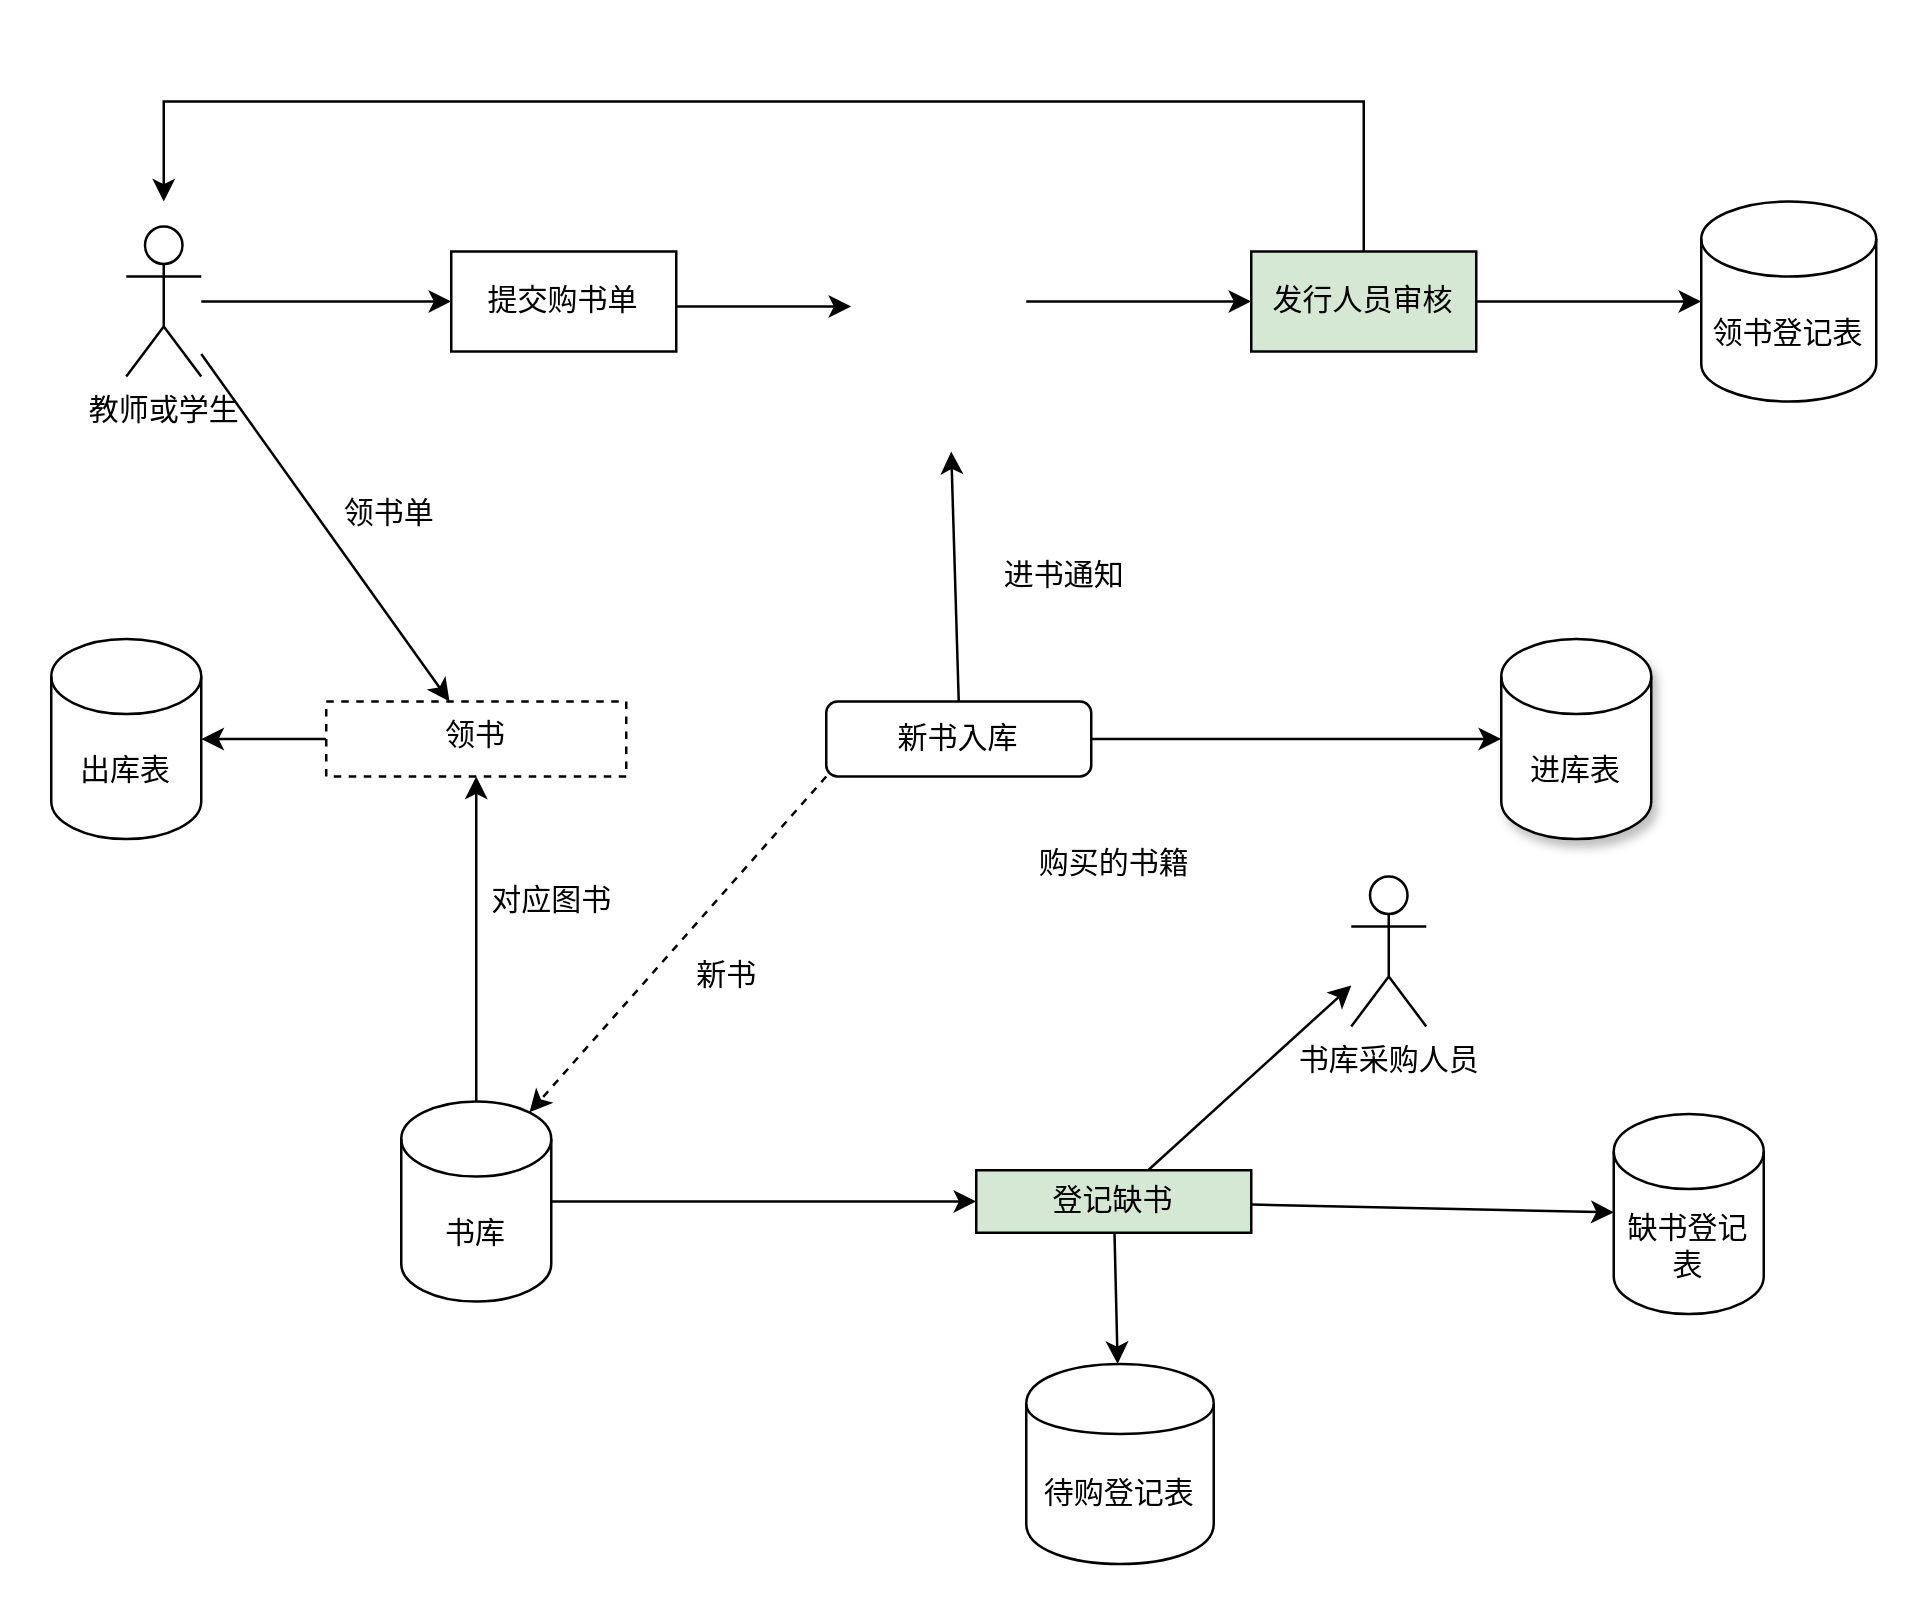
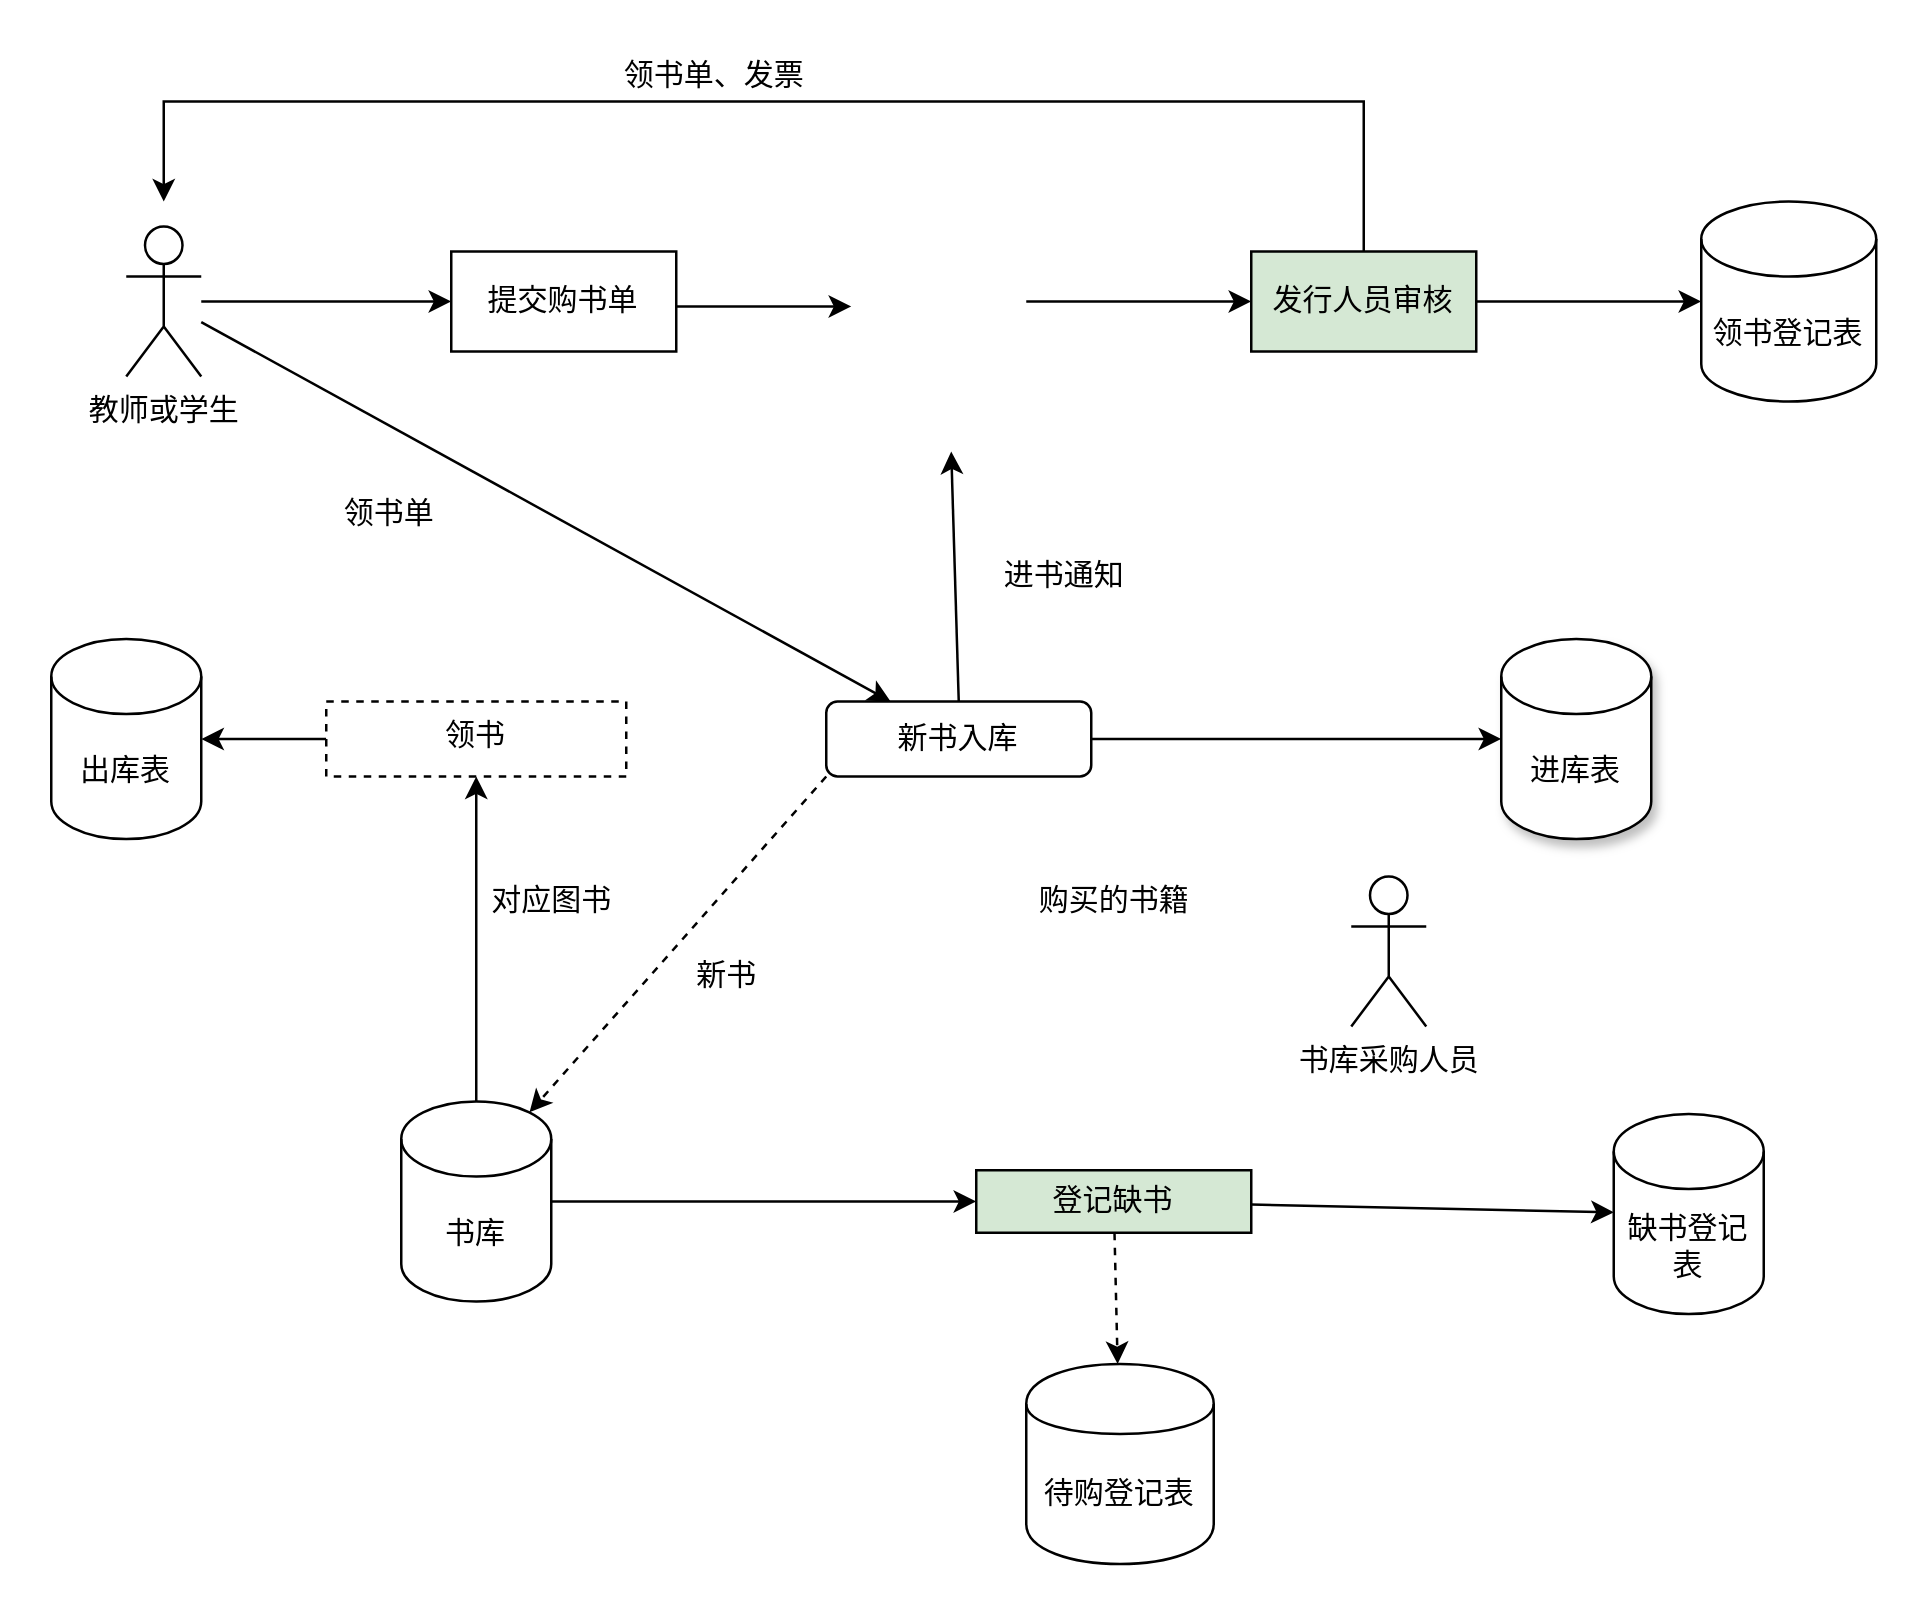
node "领书单、发票": added
edge "教师或学生" -> "领书": now "教师或学生" -> "新书入库"
node "购买的书籍": moved (1114, 864) -> (1114, 901)
edge "登记缺书" -> "书库采购人员": removed
edge "登记缺书" -> "待购登记表": style solid -> dashed
